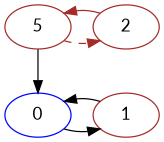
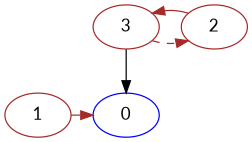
node "5": label "5" -> "3"
edge "1" -> "0": color black -> brown
edge "0" -> "1": removed
